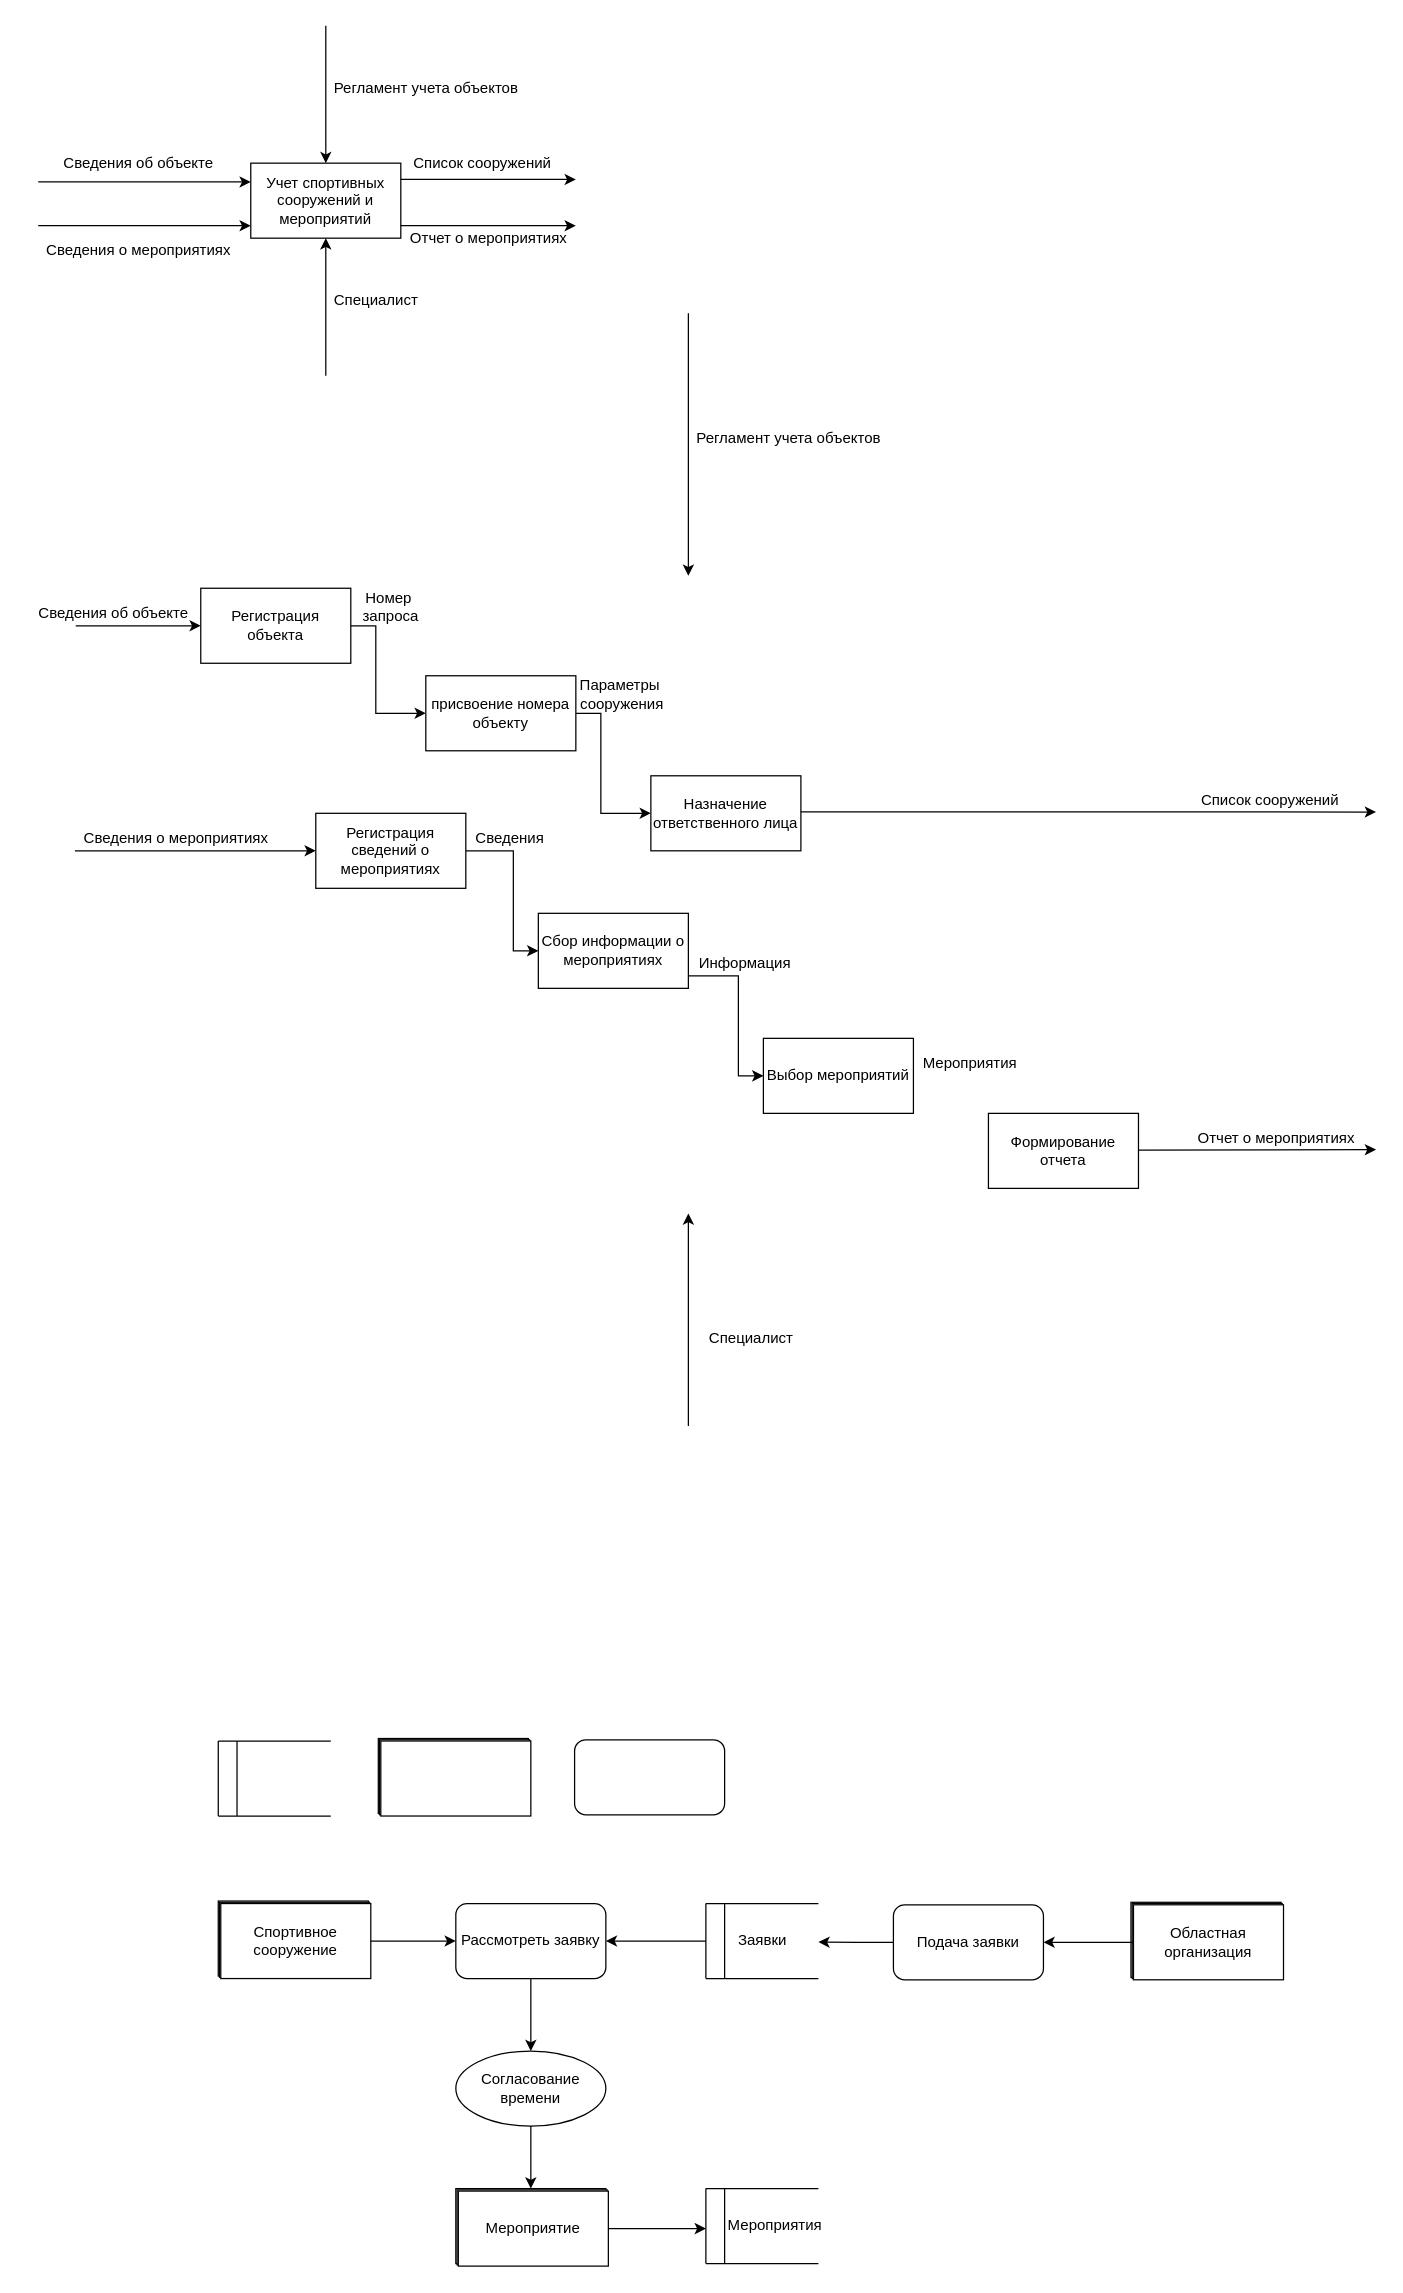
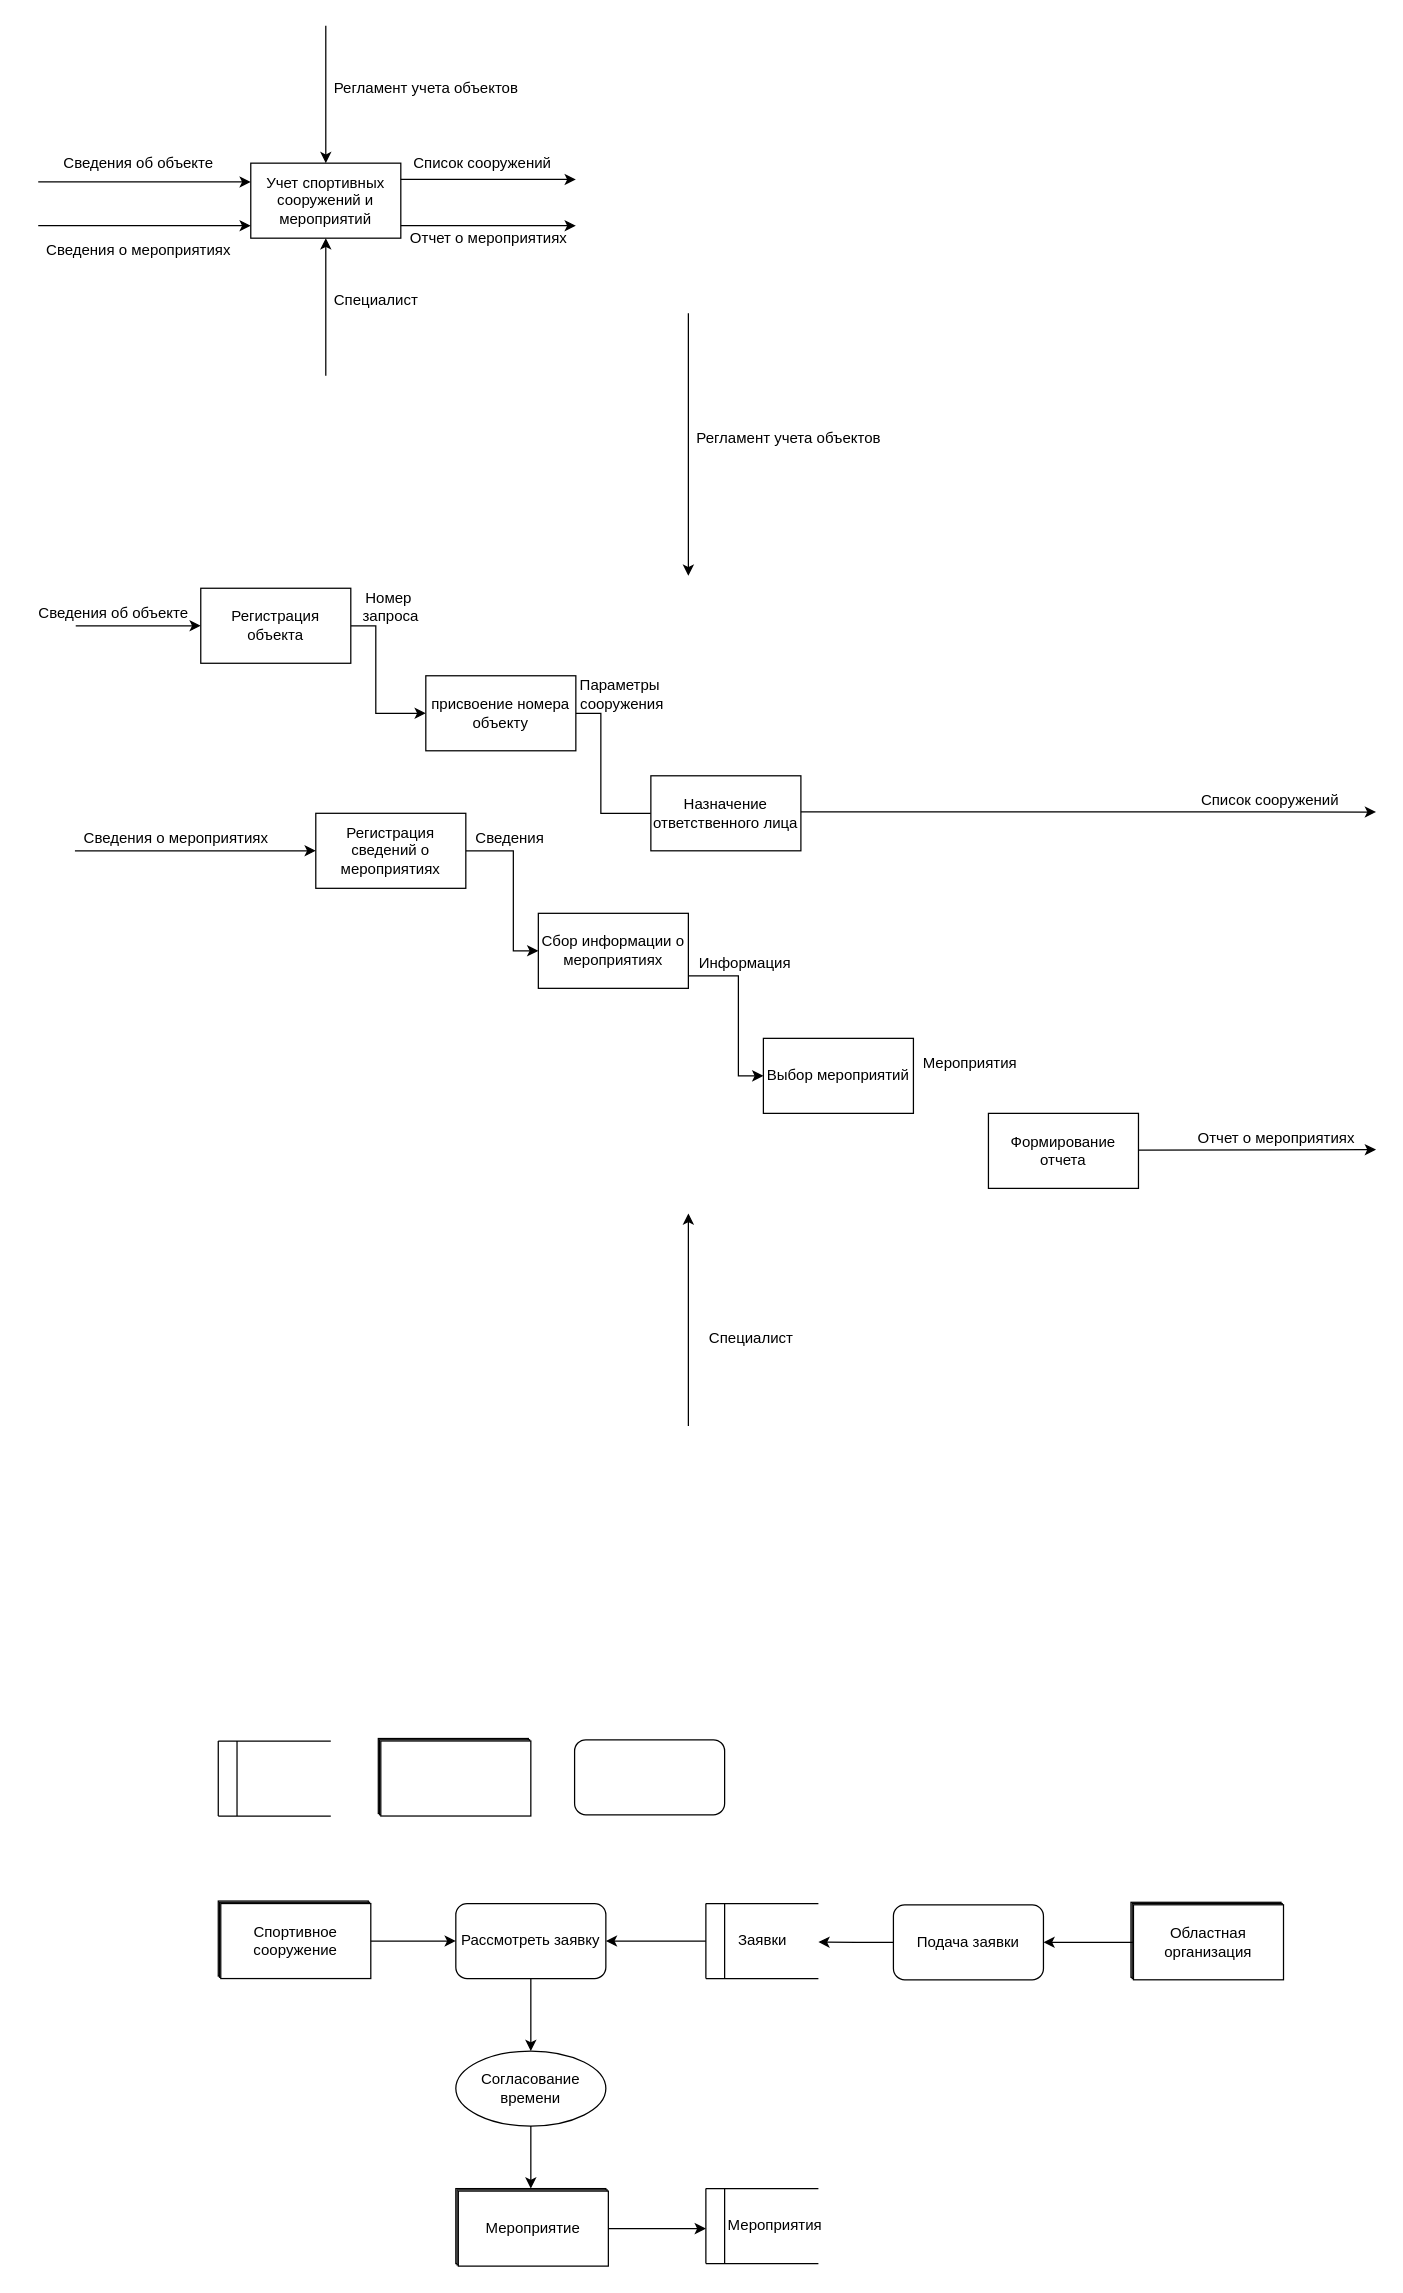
edge "присвоение номера объекту" -> "Назначение ответственного лица": arrowhead classic -> none
